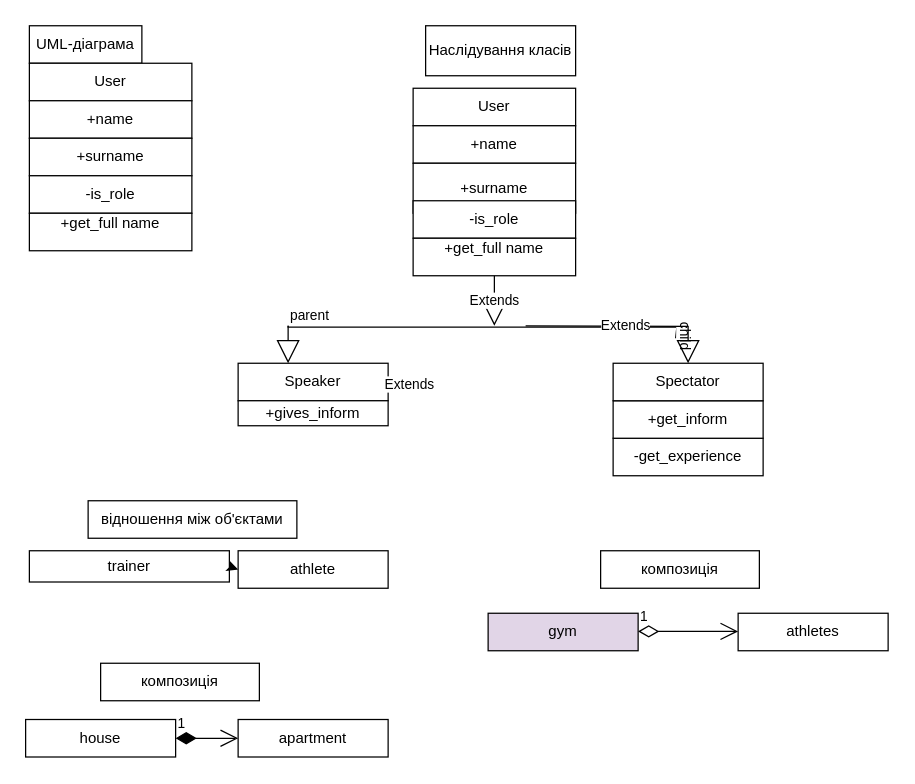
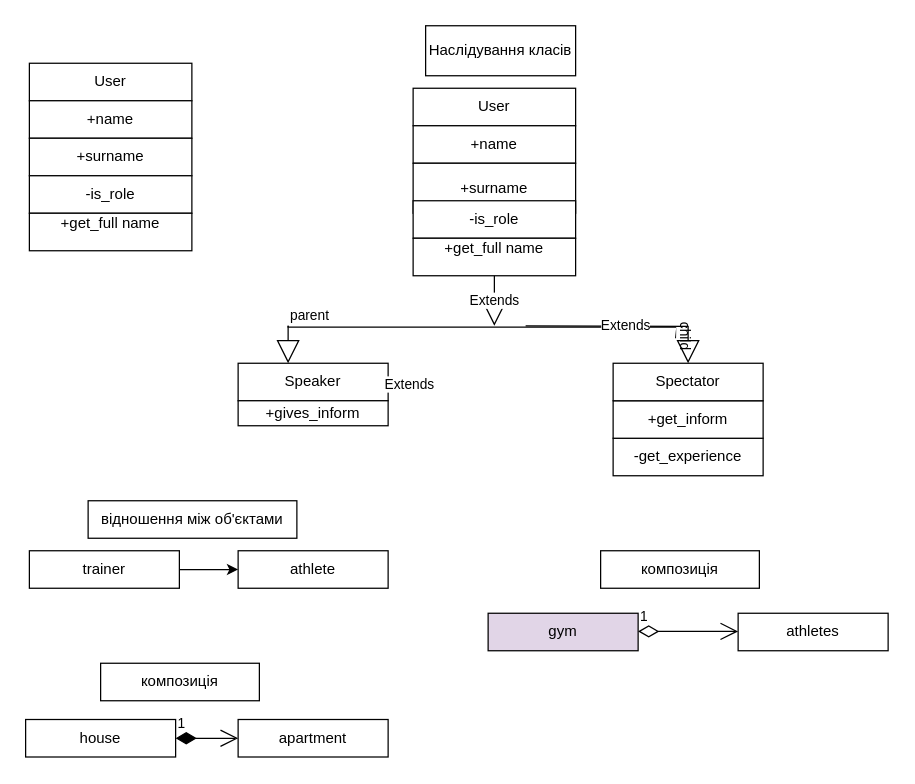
node "UML-діаграма": removed
node "trainer": size 200x31 -> 150x38
